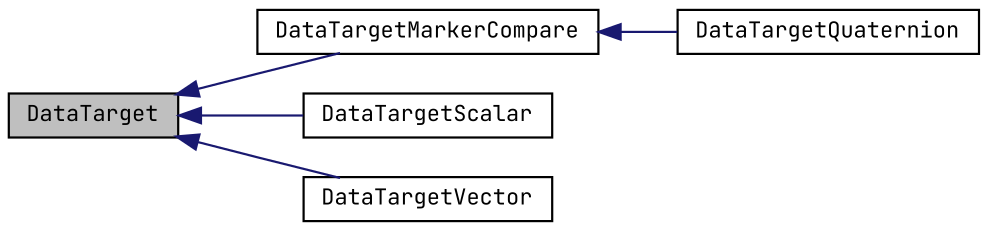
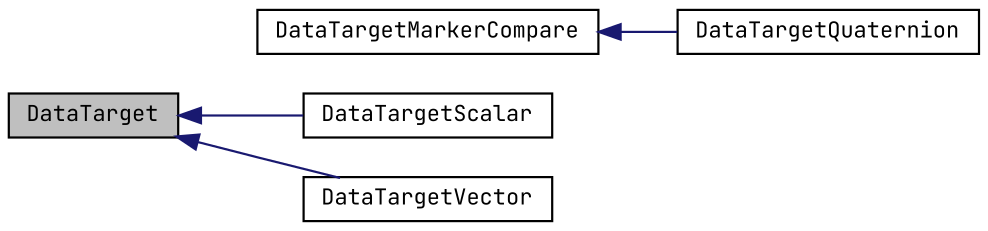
edge "DataTargetMarkerCompare" -> "DataTarget": removed
